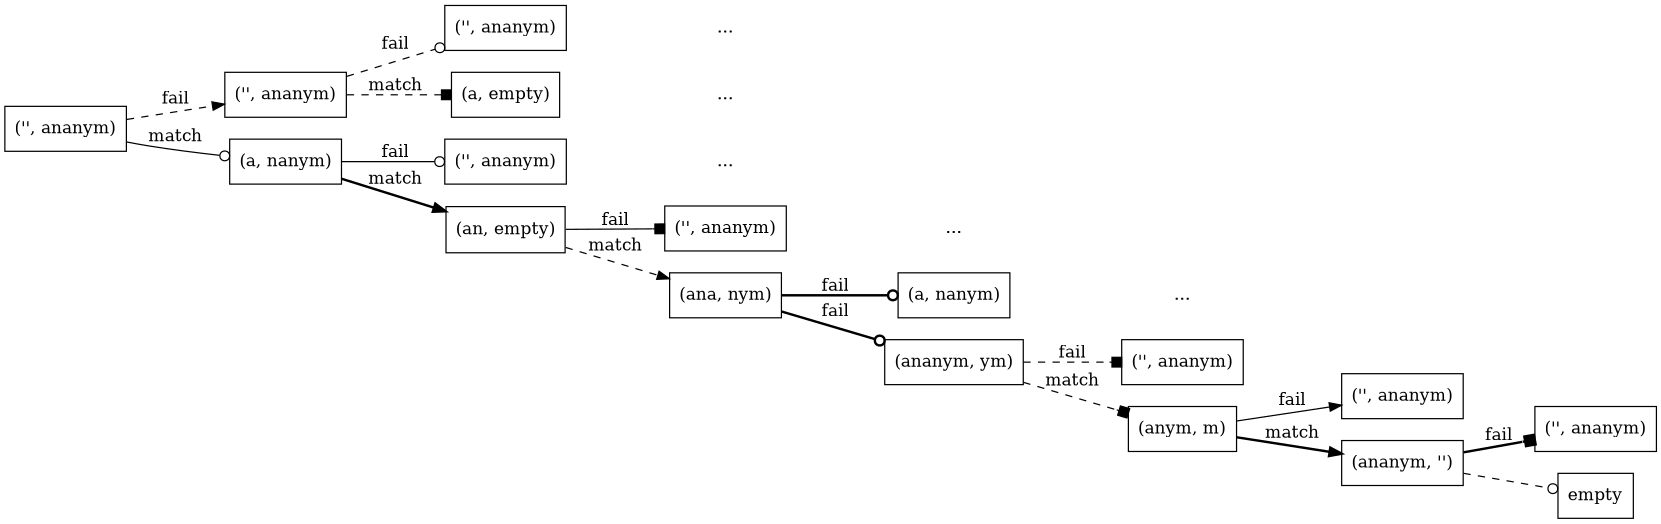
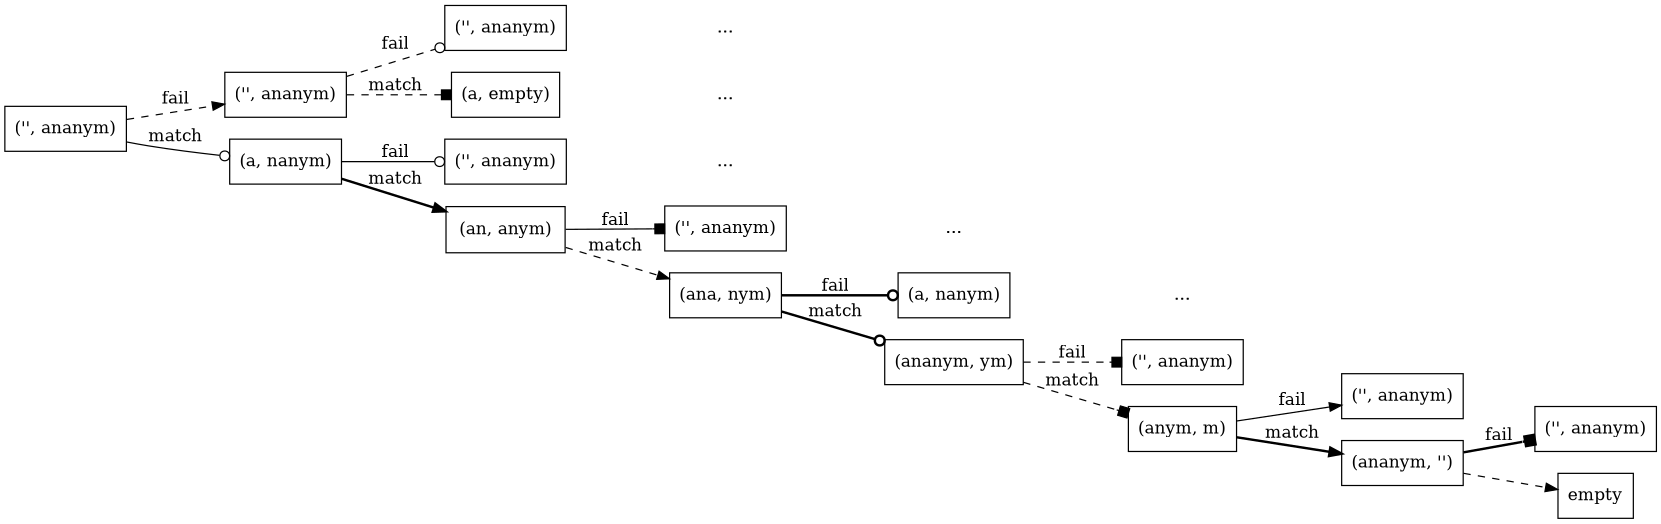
node "(an, empty)": label "(an, empty)" -> "(an, anym)"
edge "(ana, nym)" -> "(ananym, ym)": label "fail" -> "match"
edge "(ananym, '')" -> "empty": arrowhead odot -> normal
